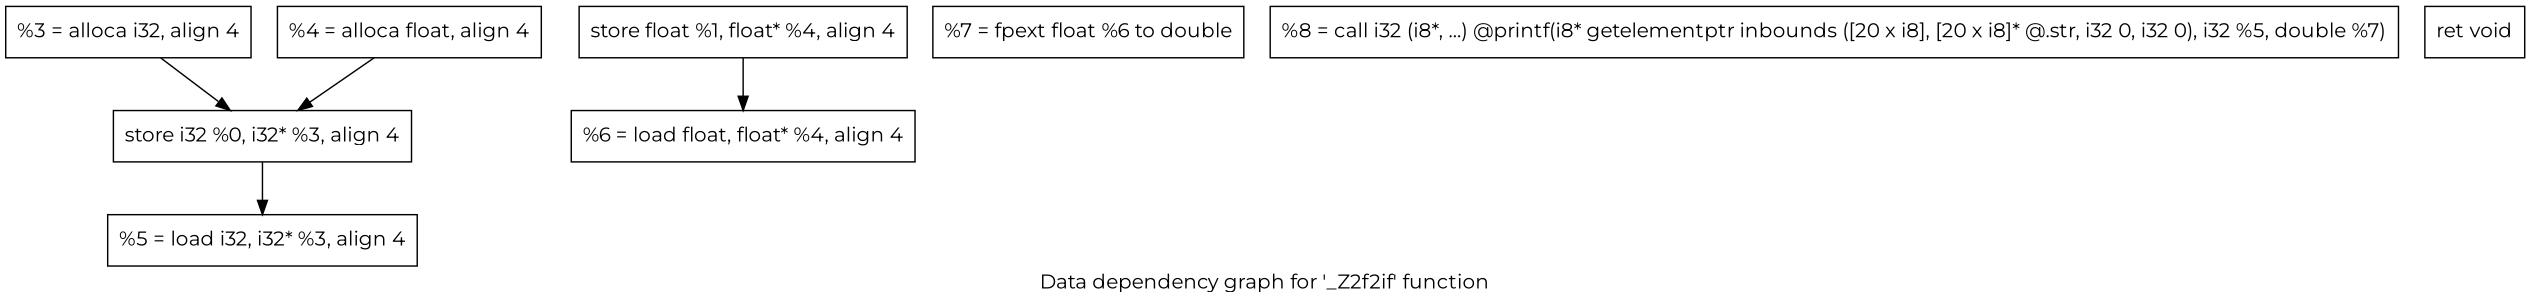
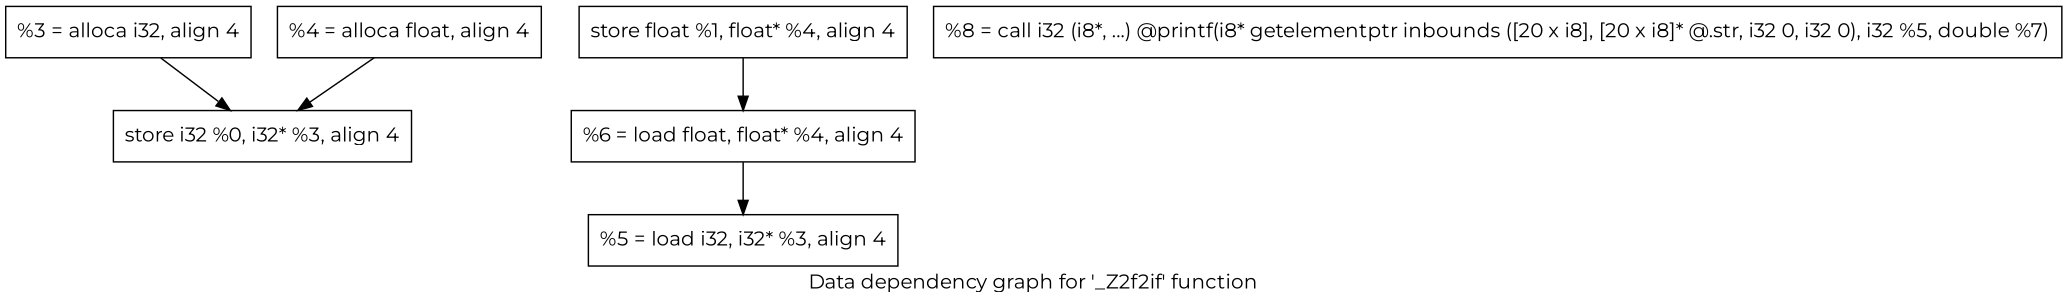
node "%7 = fpext float %6 to double": removed
node "ret void": removed
edge "store i32 %0, i32* %3, align 4" -> "%5 = load i32, i32* %3, align 4": now "%6 = load float, float* %4, align 4" -> "%5 = load i32, i32* %3, align 4"
